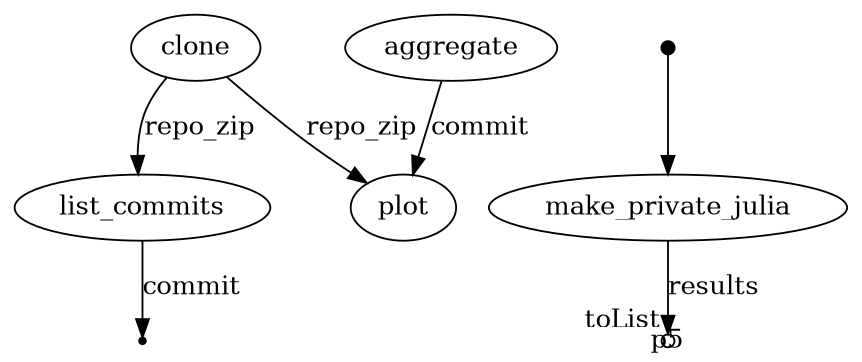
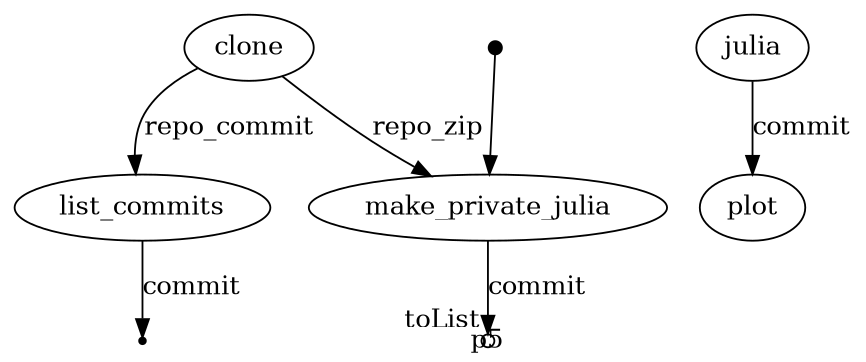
node "aggregate": label "aggregate" -> "julia"
edge "clone" -> "plot": now "clone" -> "make_private_julia"
edge "clone" -> "list_commits": label "repo_zip" -> "repo_commit"
edge "make_private_julia" -> "p5 toList": label "results" -> "commit"
